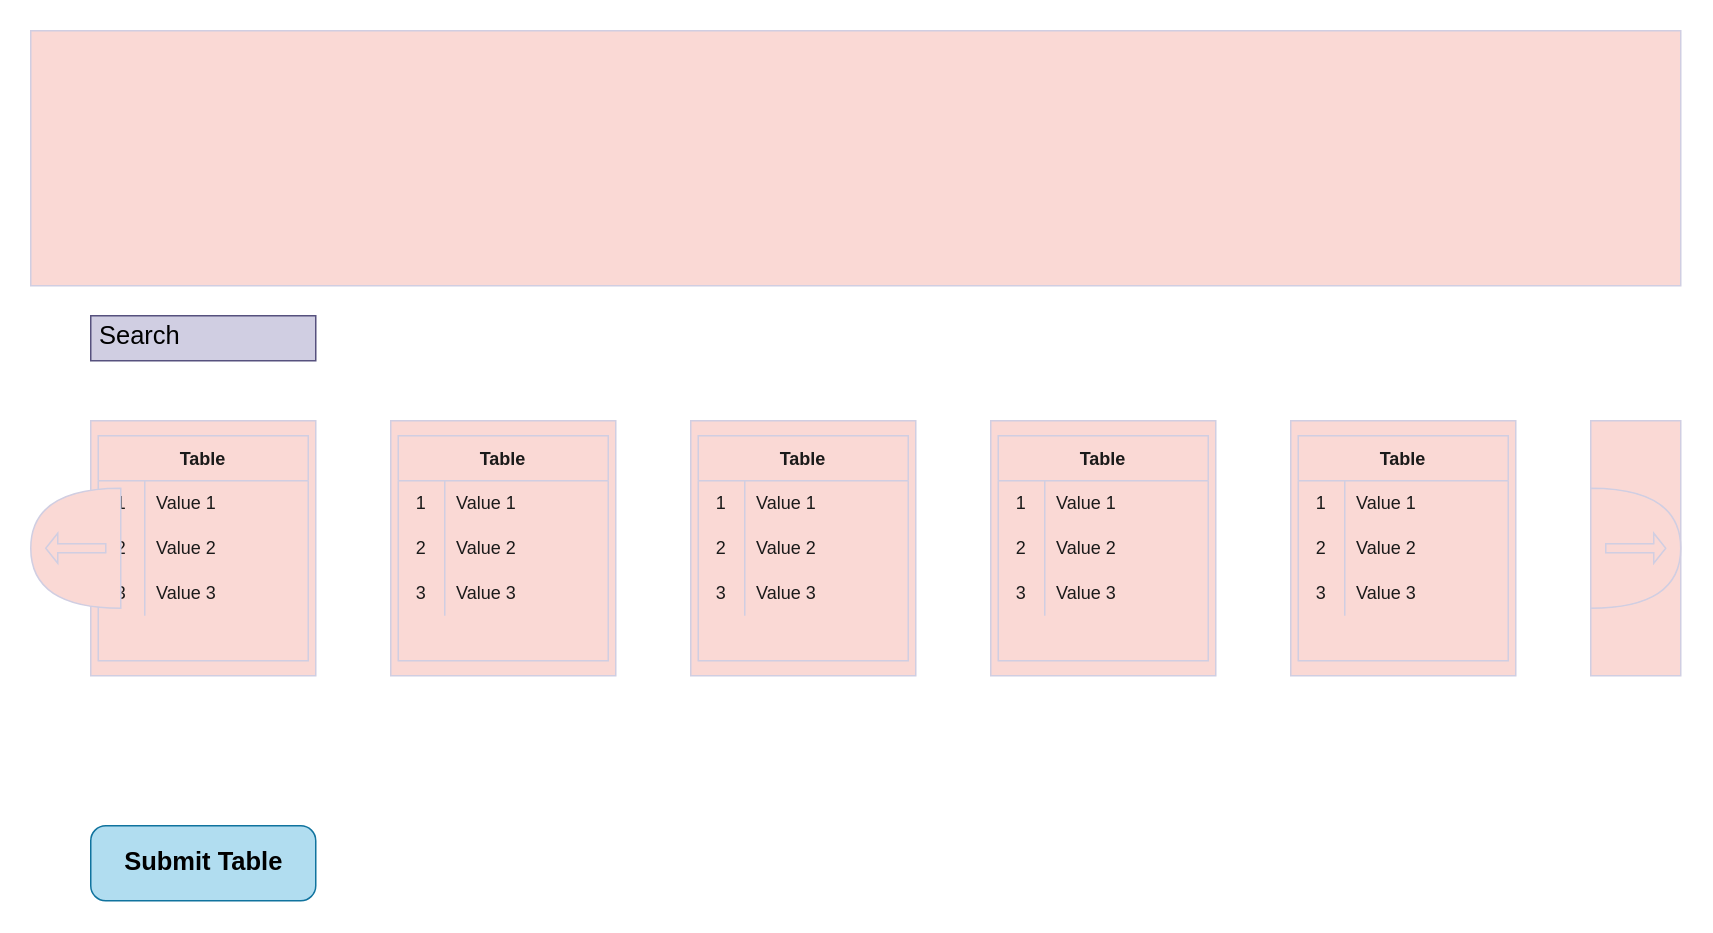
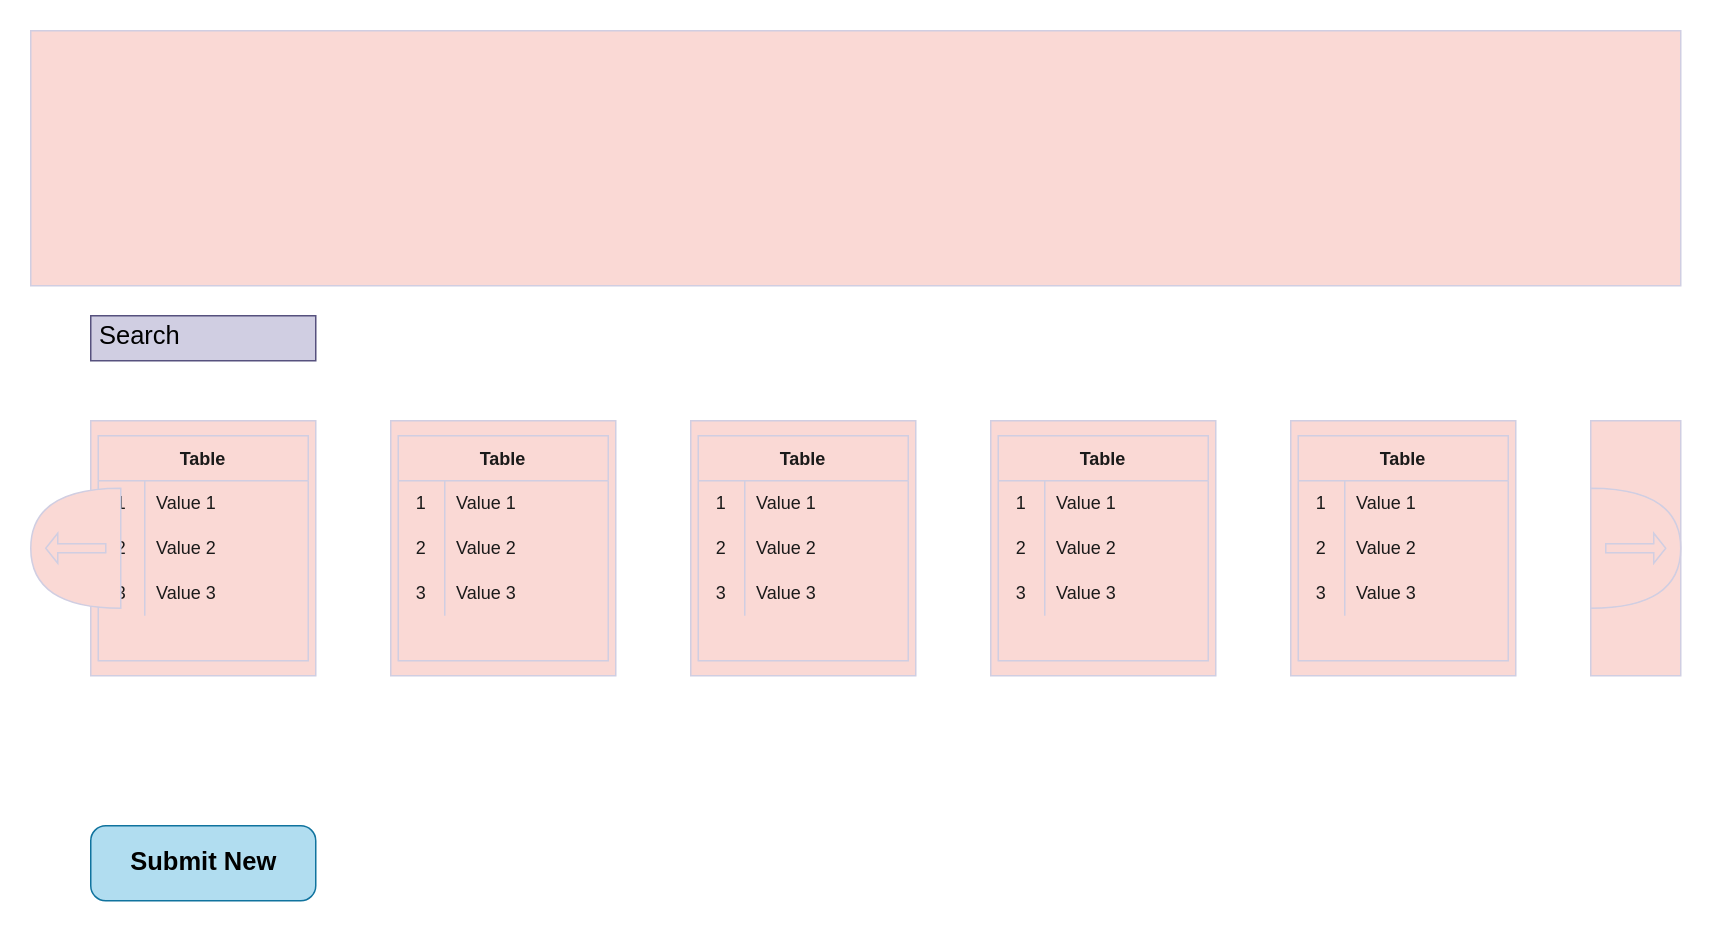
node "Submit Table": label "Submit Table" -> "Submit New"
